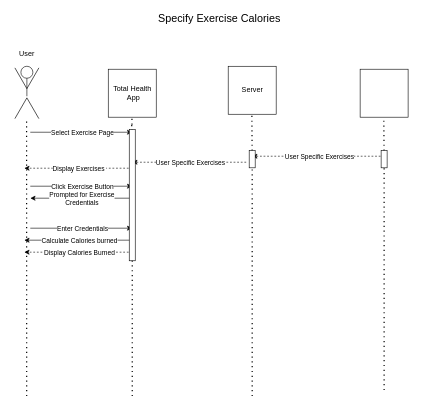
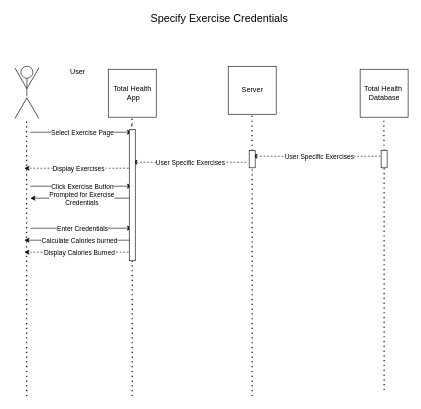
node "Specify Exercise Calories": label "Specify Exercise Calories" -> "Specify Exercise Credentials"
node "User": moved (27, 54) -> (78, 72)
node "Total Health Database": added
